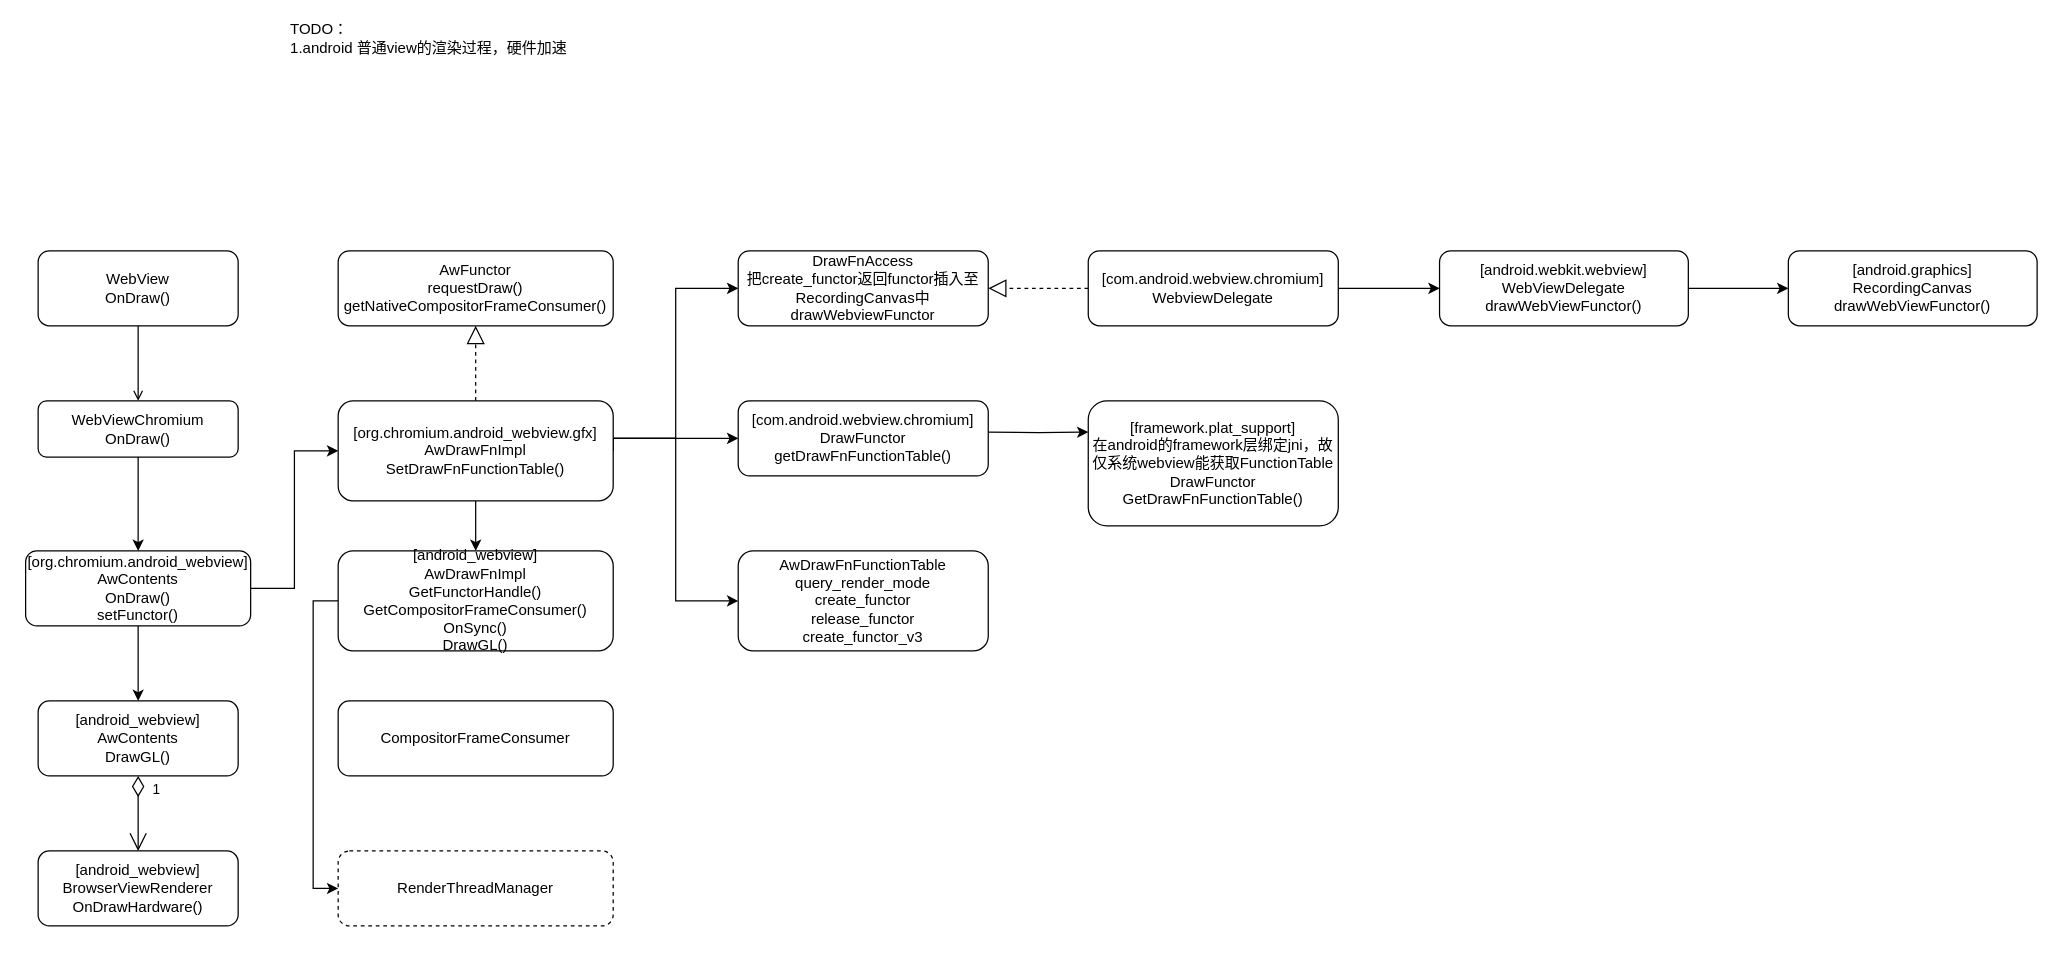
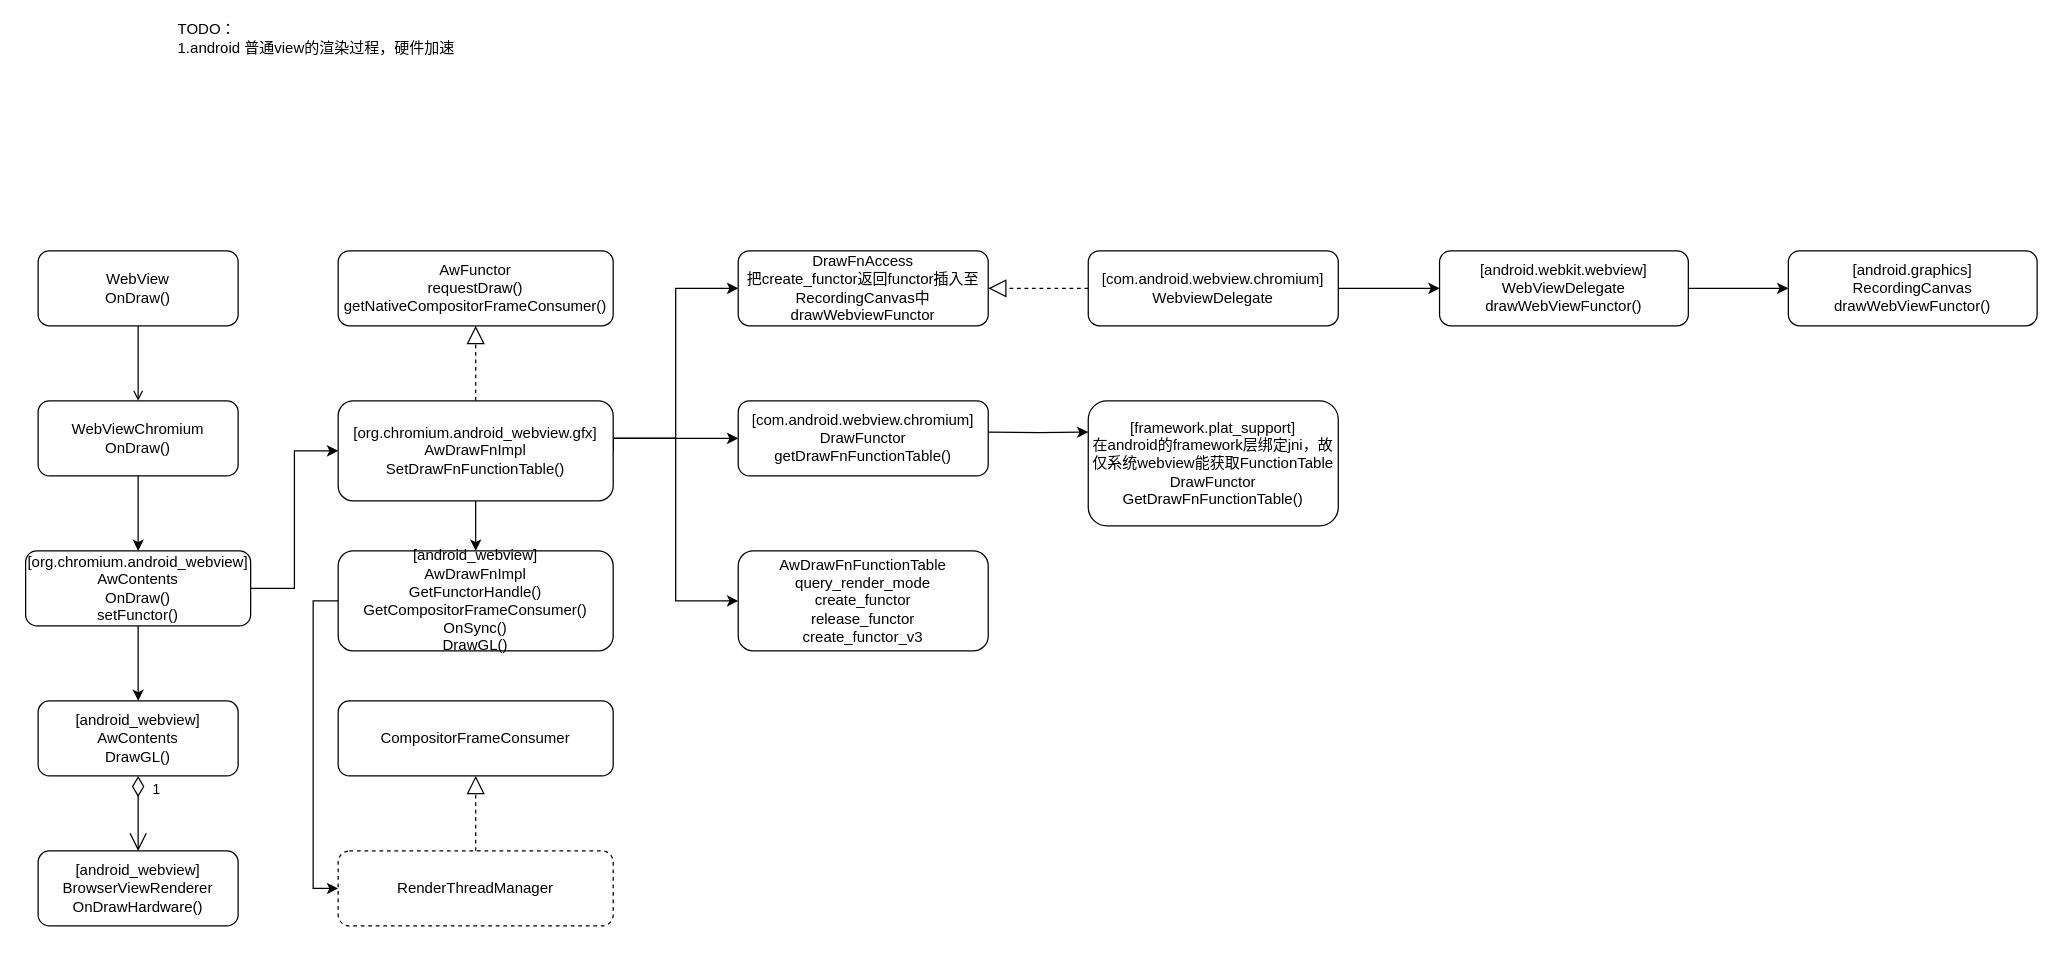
node "TODO： 1.android 普通view的渲染过程，硬件加速": moved (463, 38) -> (351, 38)
node "WebViewChromium OnDraw()": size 200x56 -> 200x75
edge "RenderThreadManager" -> "CompositorFrameConsumer": added
